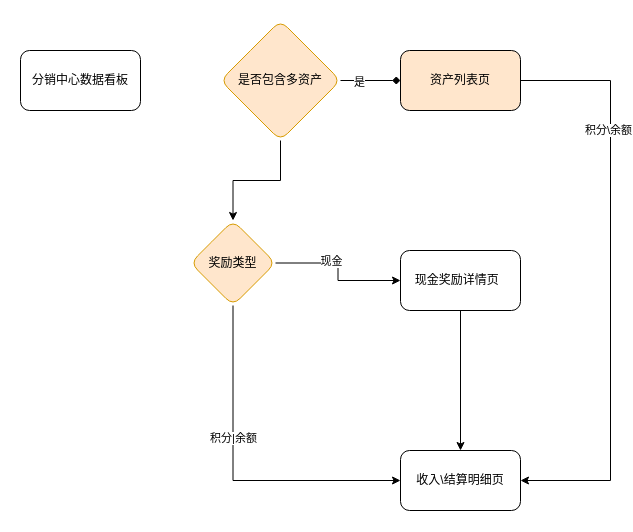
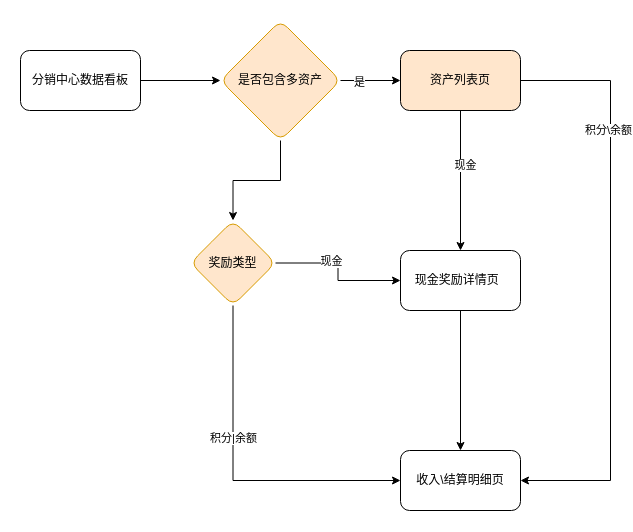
edge "分销中心数据看板" -> "是否包含多资产": added
edge "是否包含多资产" -> "资产列表页": arrowhead diamond -> classic
edge "资产列表页" -> "现金奖励详情页": added, label "现金"
